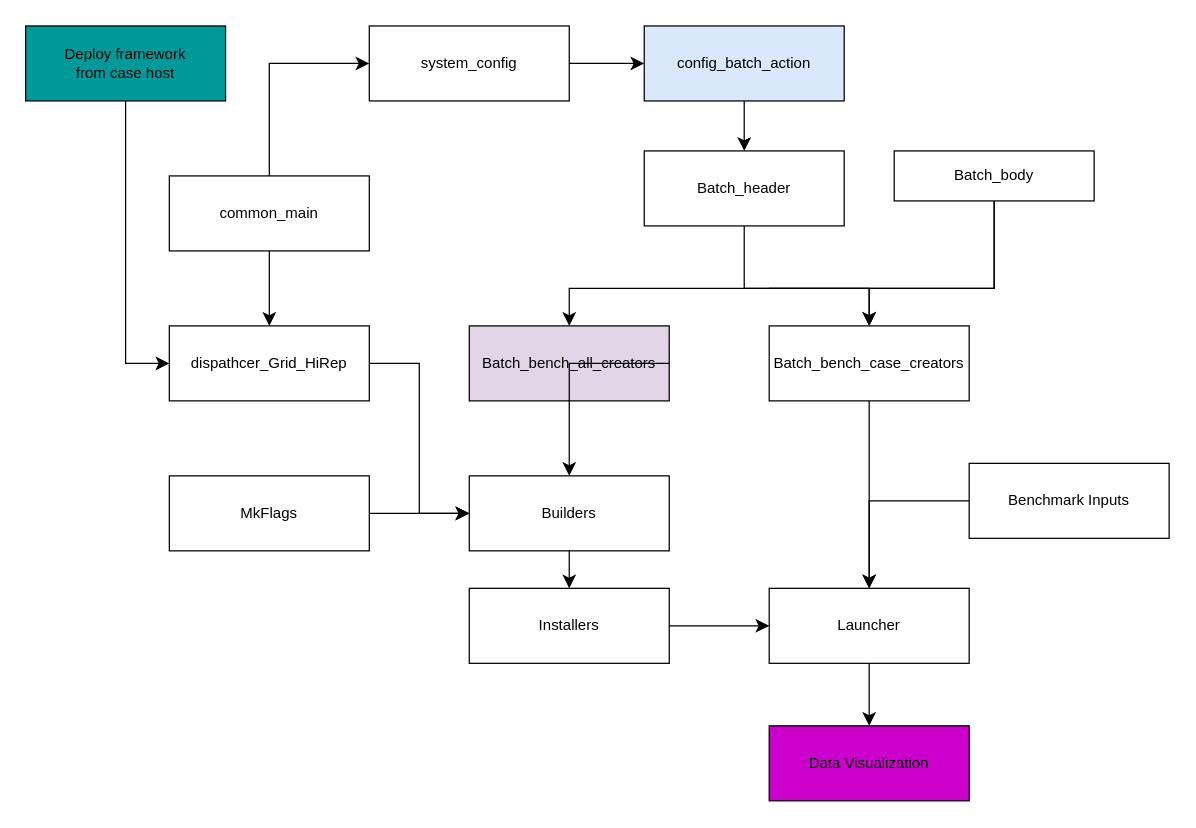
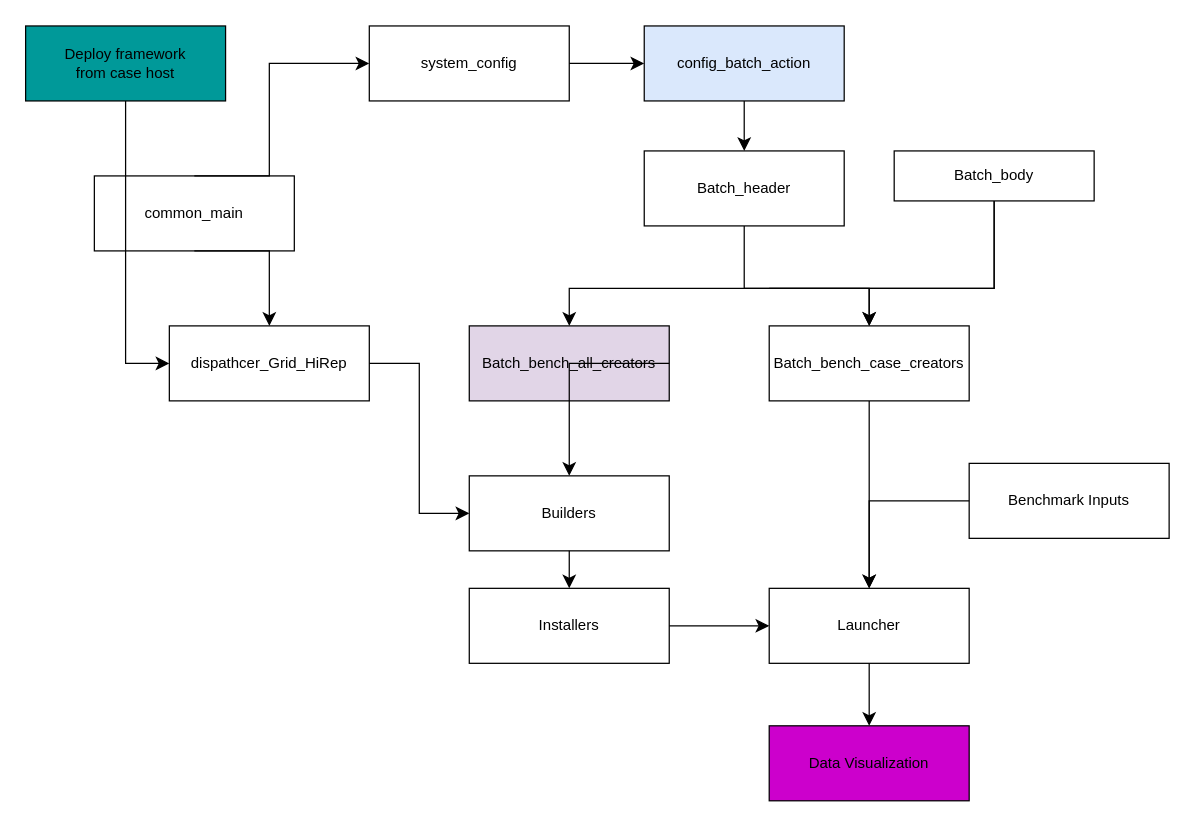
node "common_main": moved (269, 213) -> (194, 213)
node "MkFlags": removed
edge "MkFlags" -> "Builders": removed
